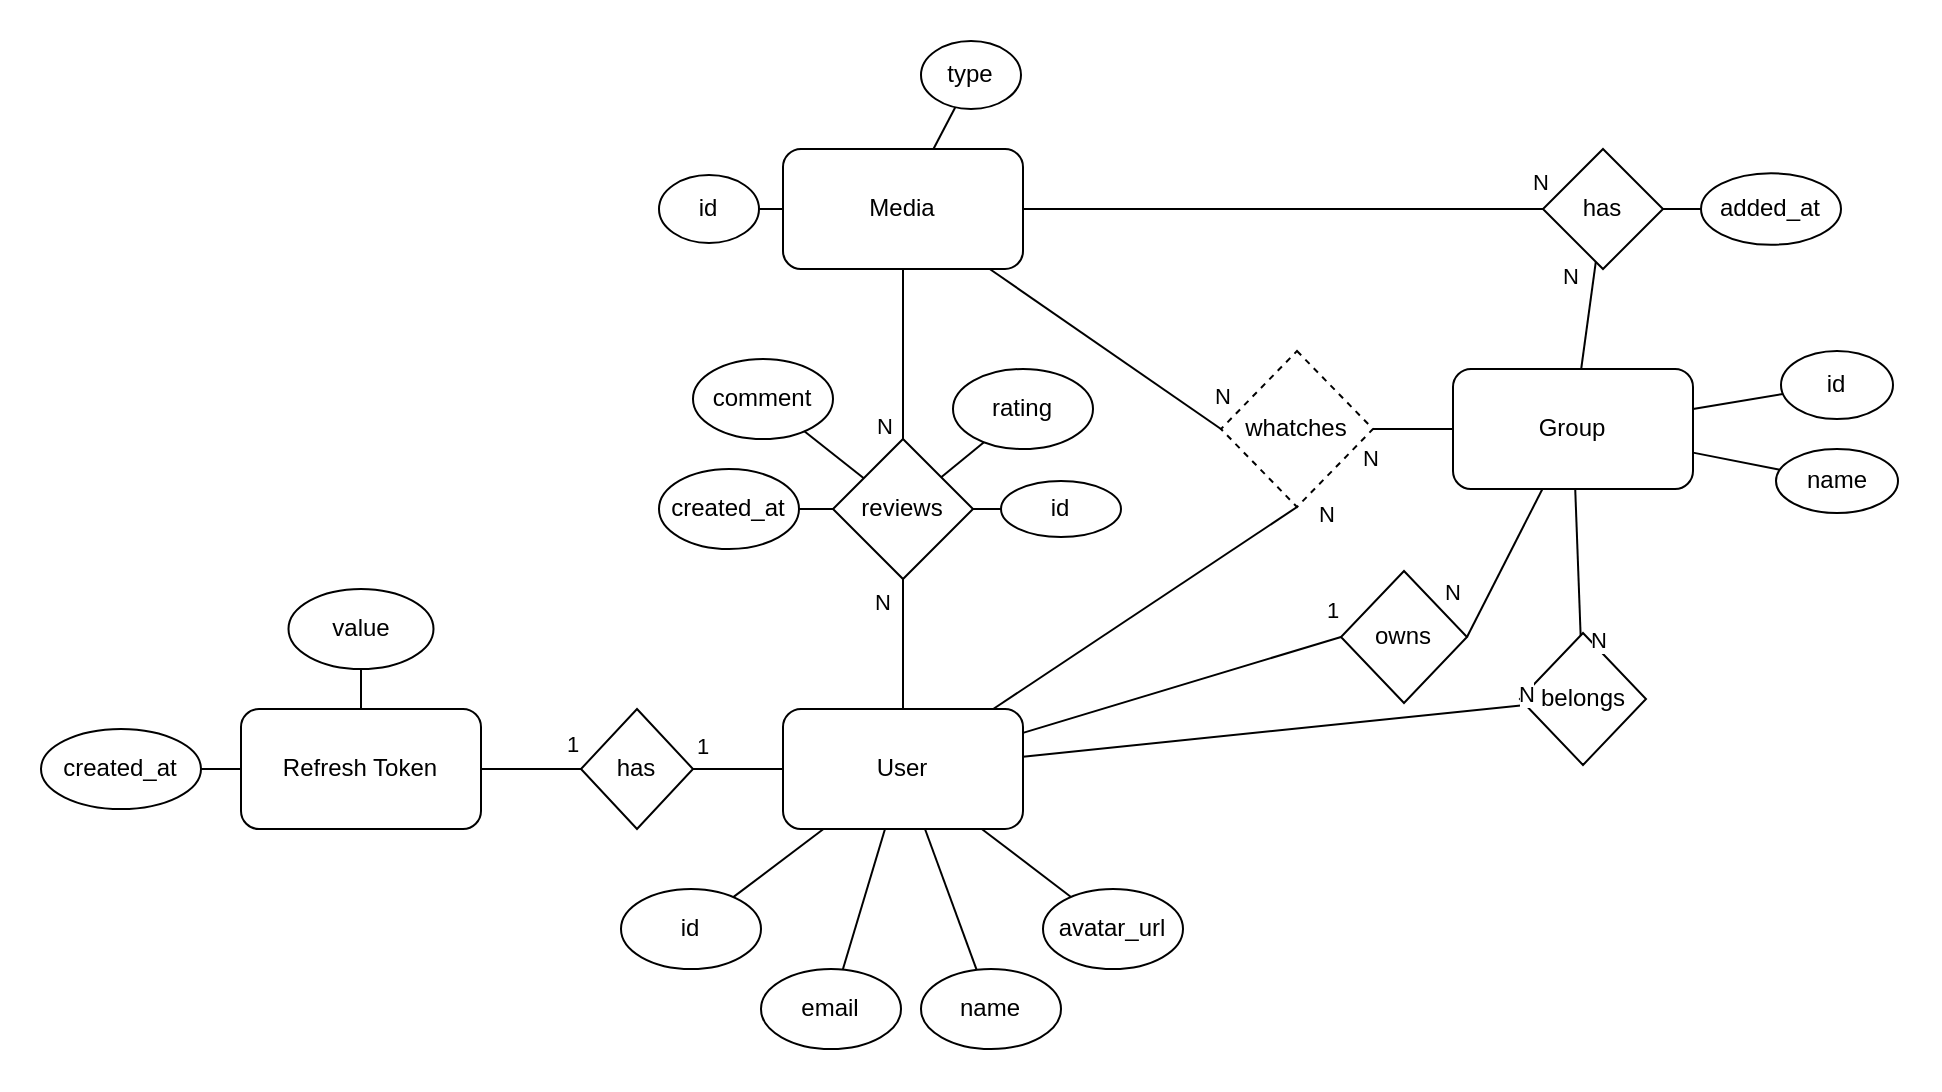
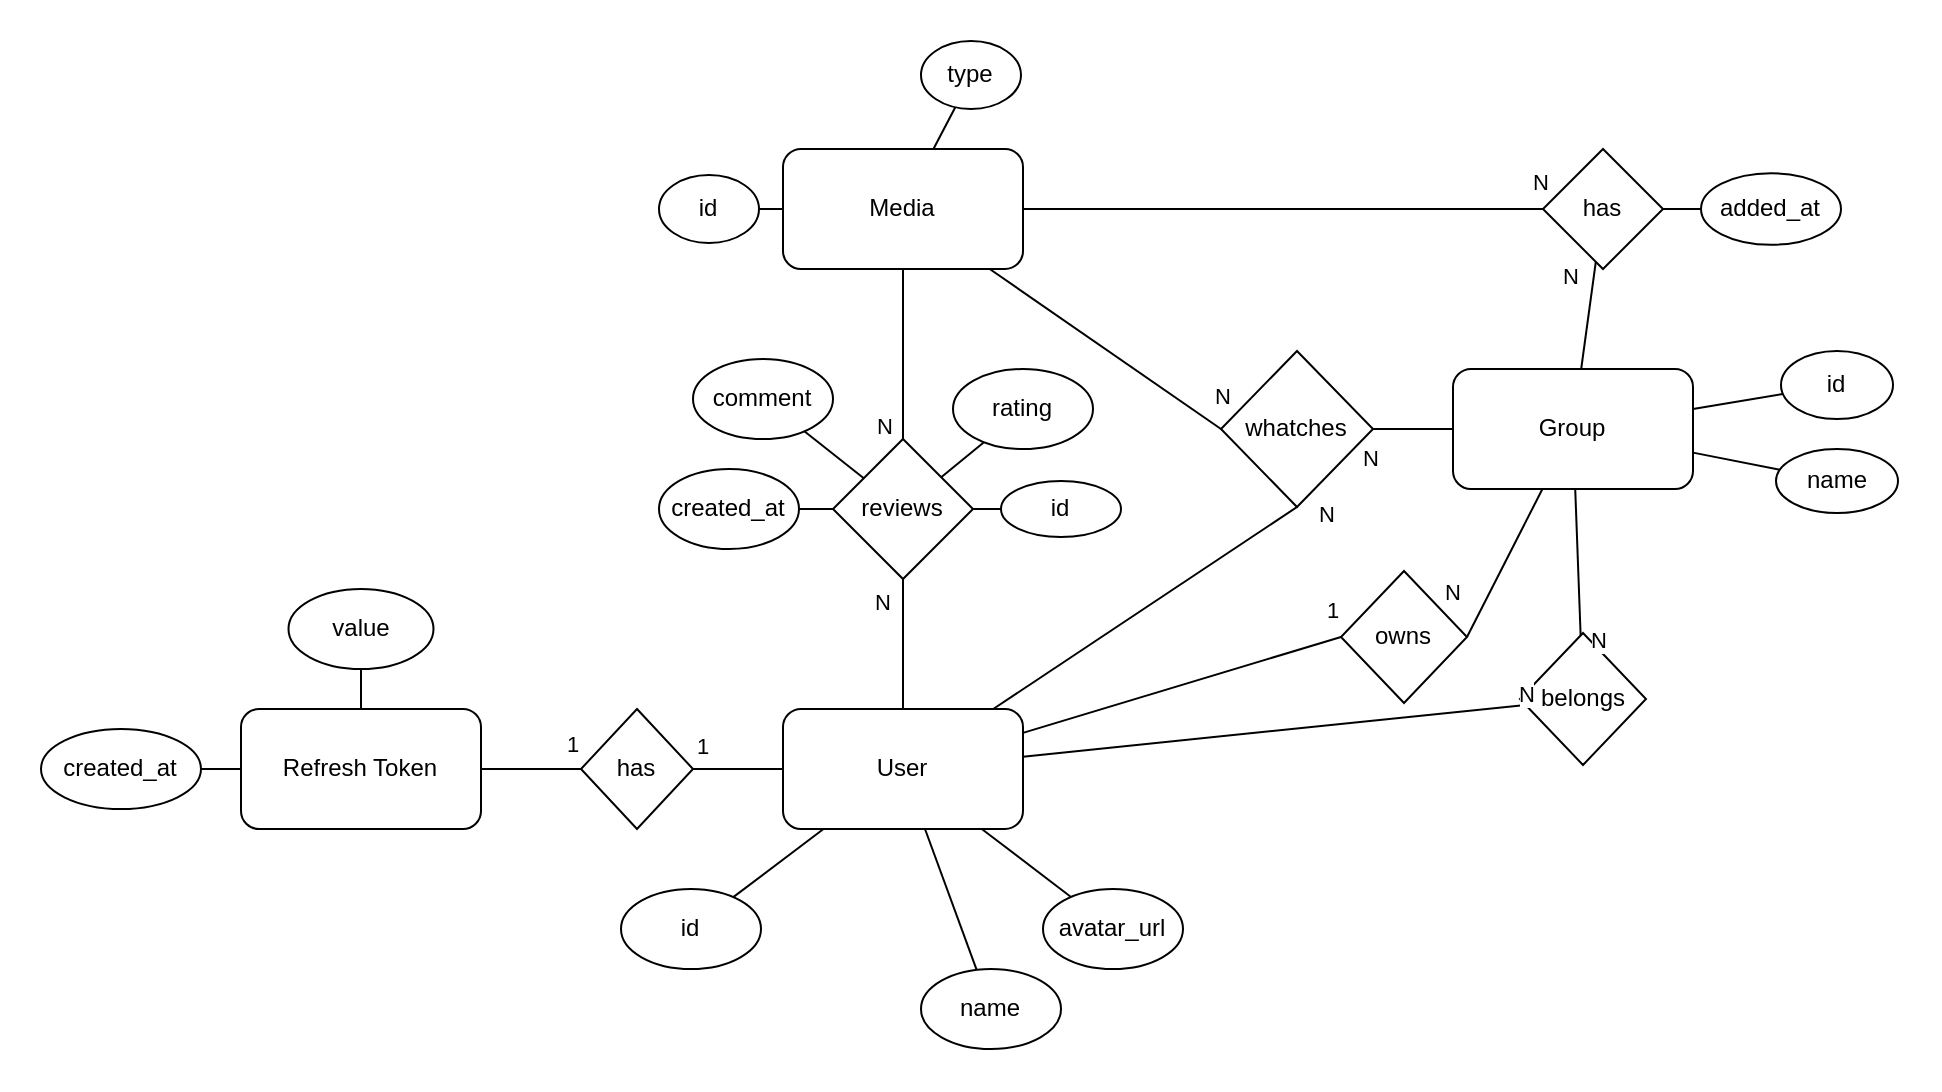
node "whatches": style dashed -> solid
edge "User" -- "email": removed
node "email": removed
